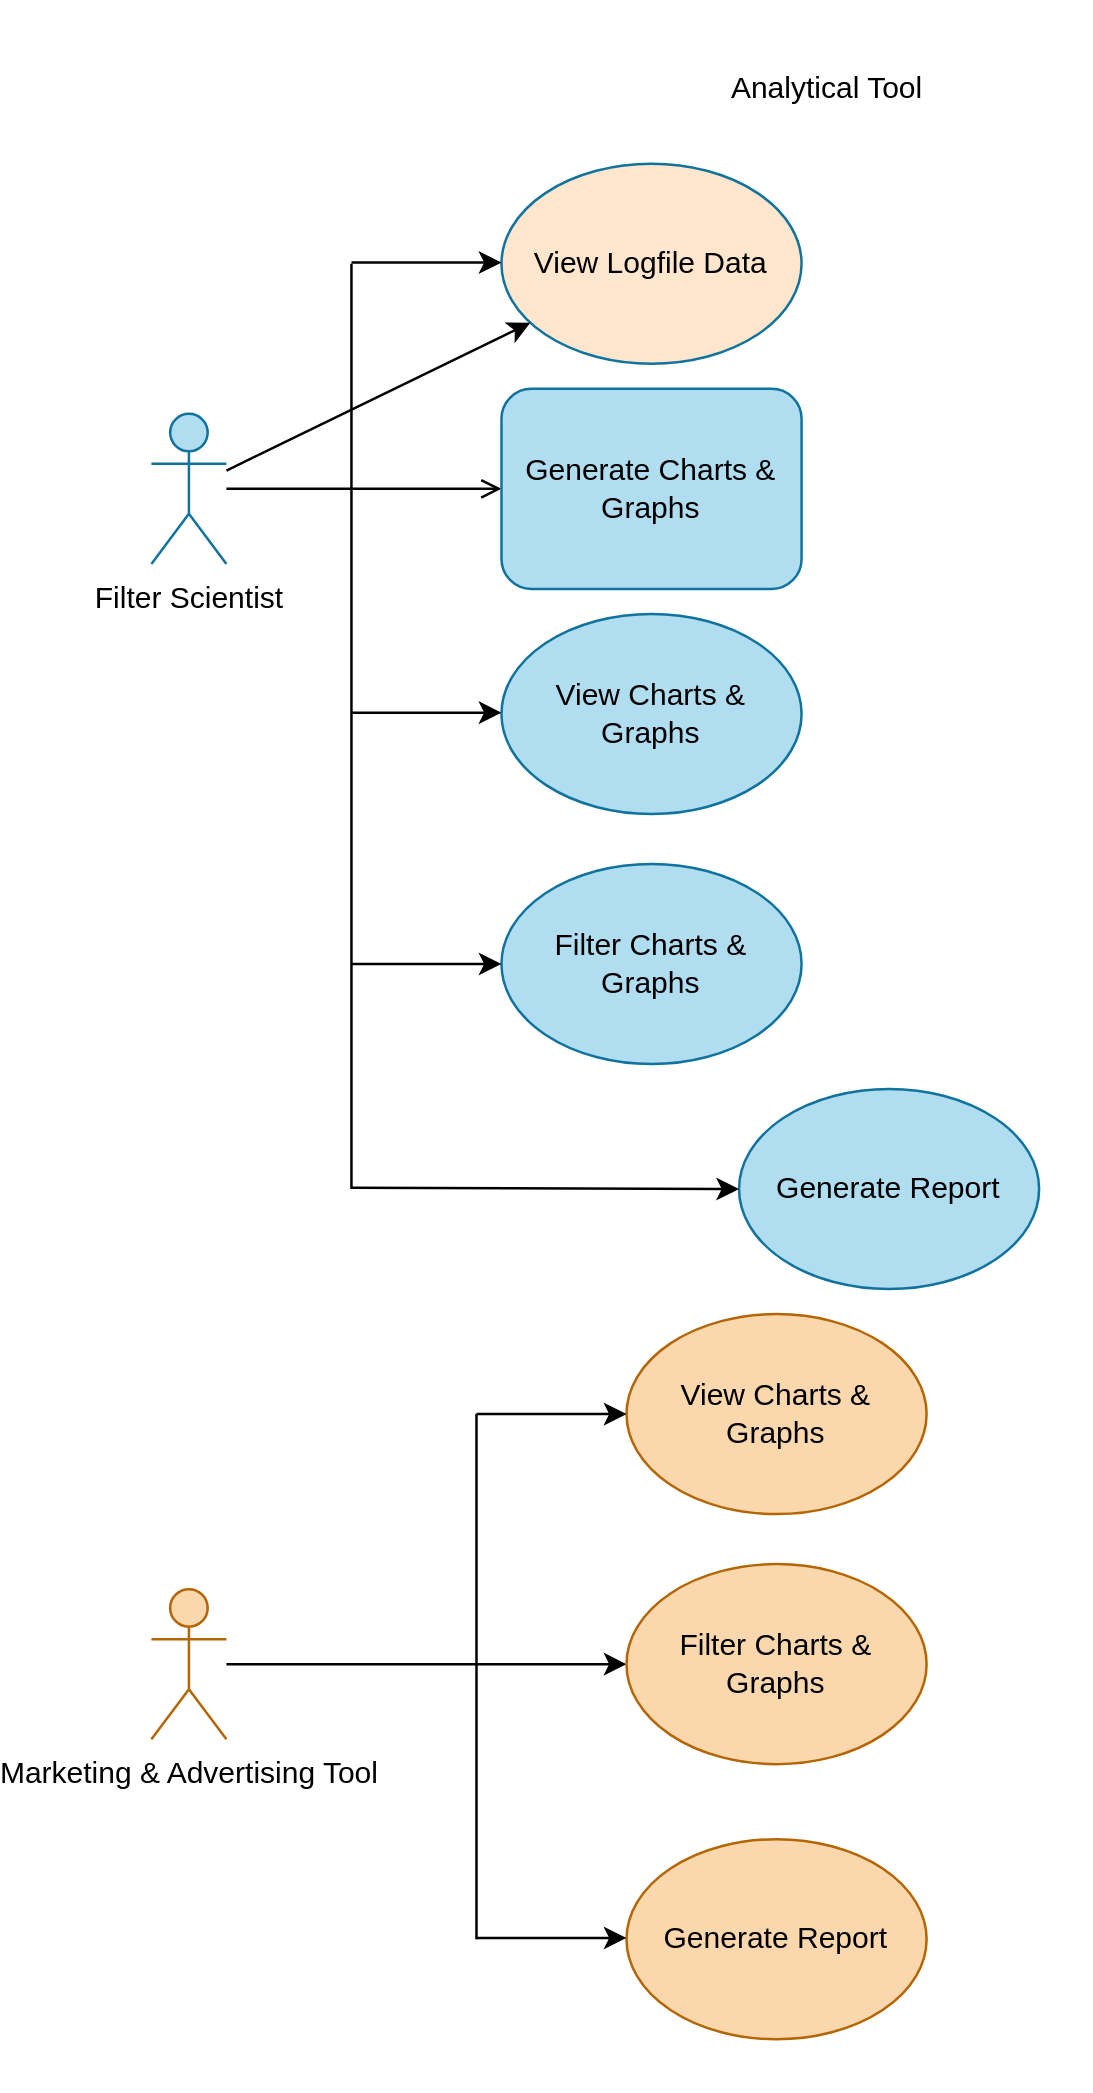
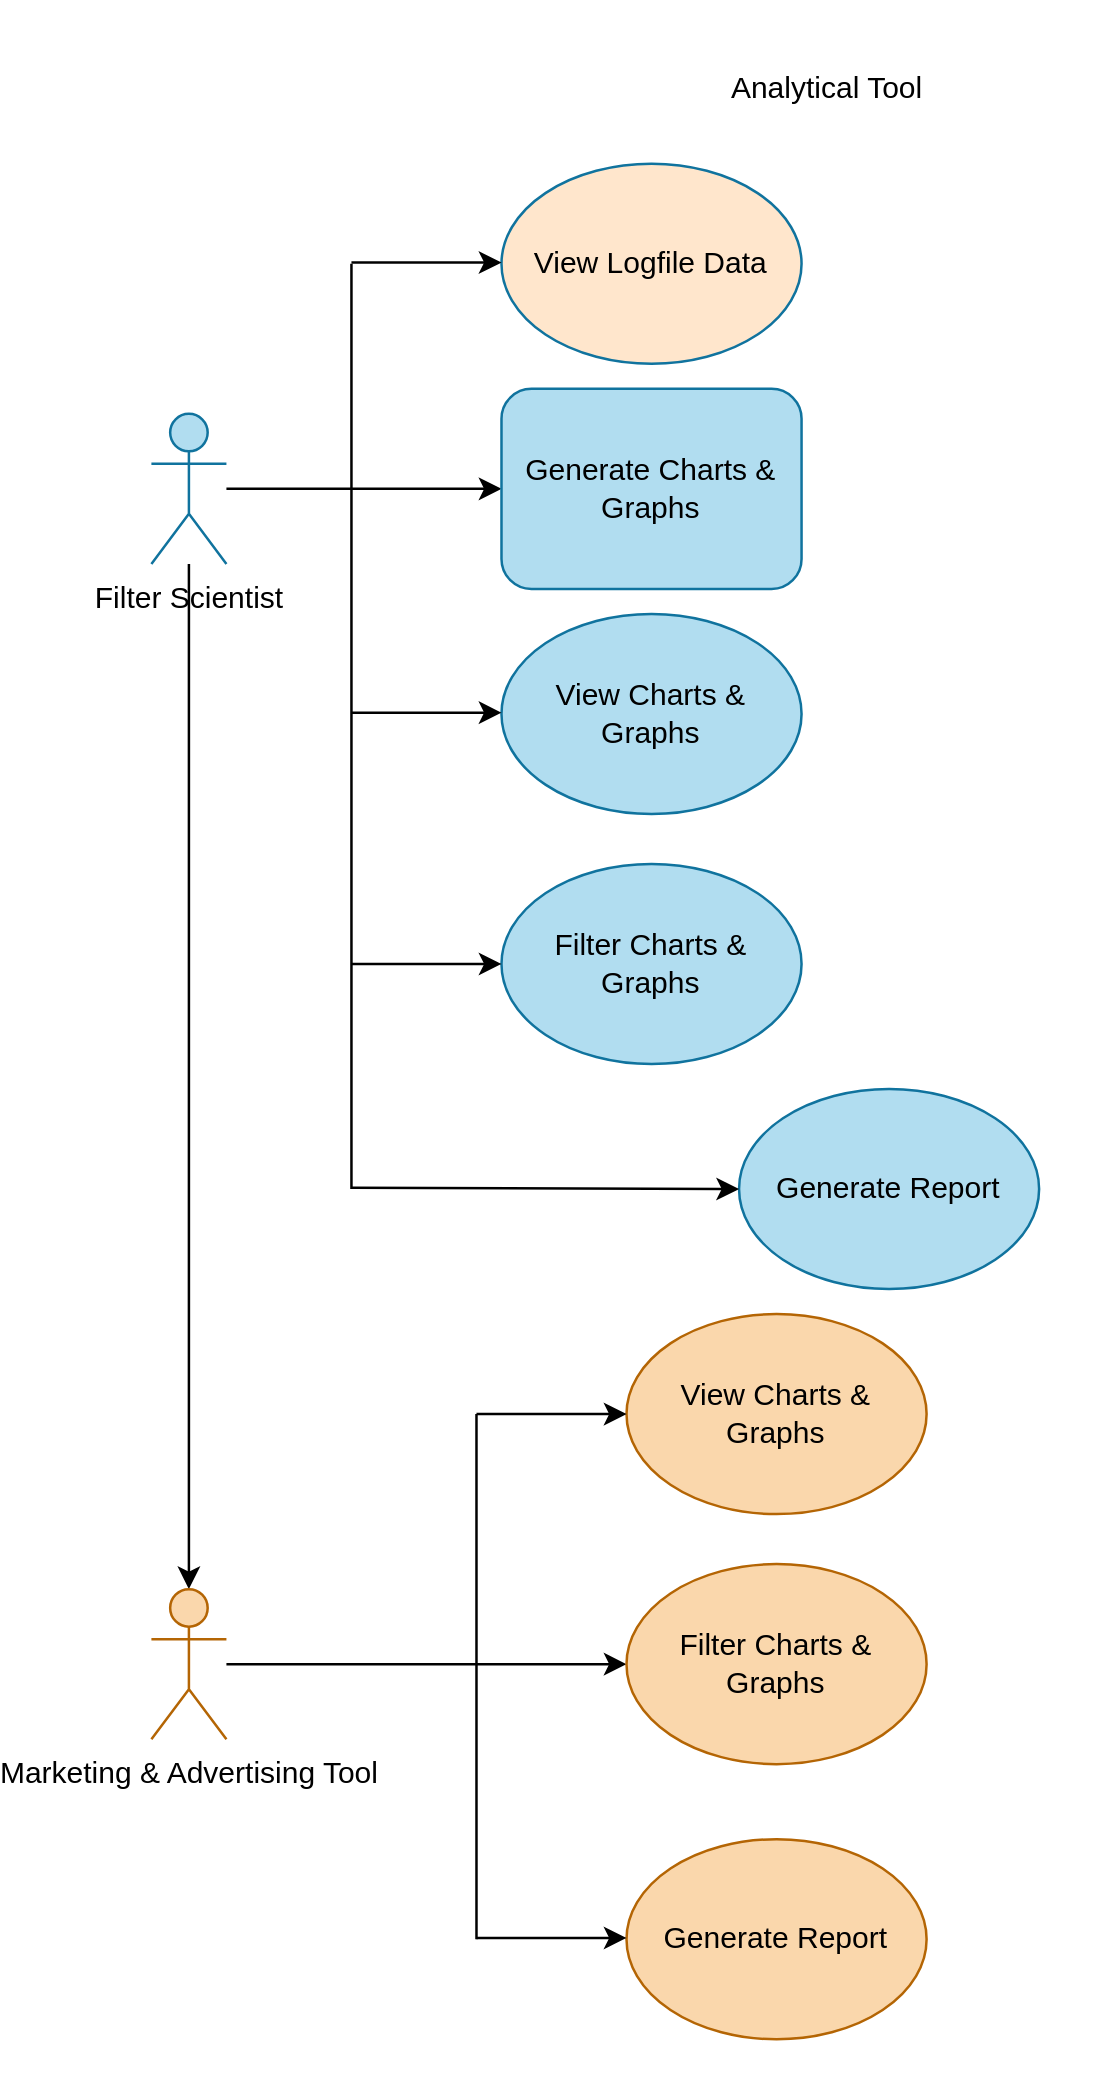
edge "Filter Scientist" -> "View Logfile Data": now "Filter Scientist" -> "Marketing & Advertising Tool"
edge "Filter Scientist" -> "Generate Charts & Graphs": arrowhead open -> classic
